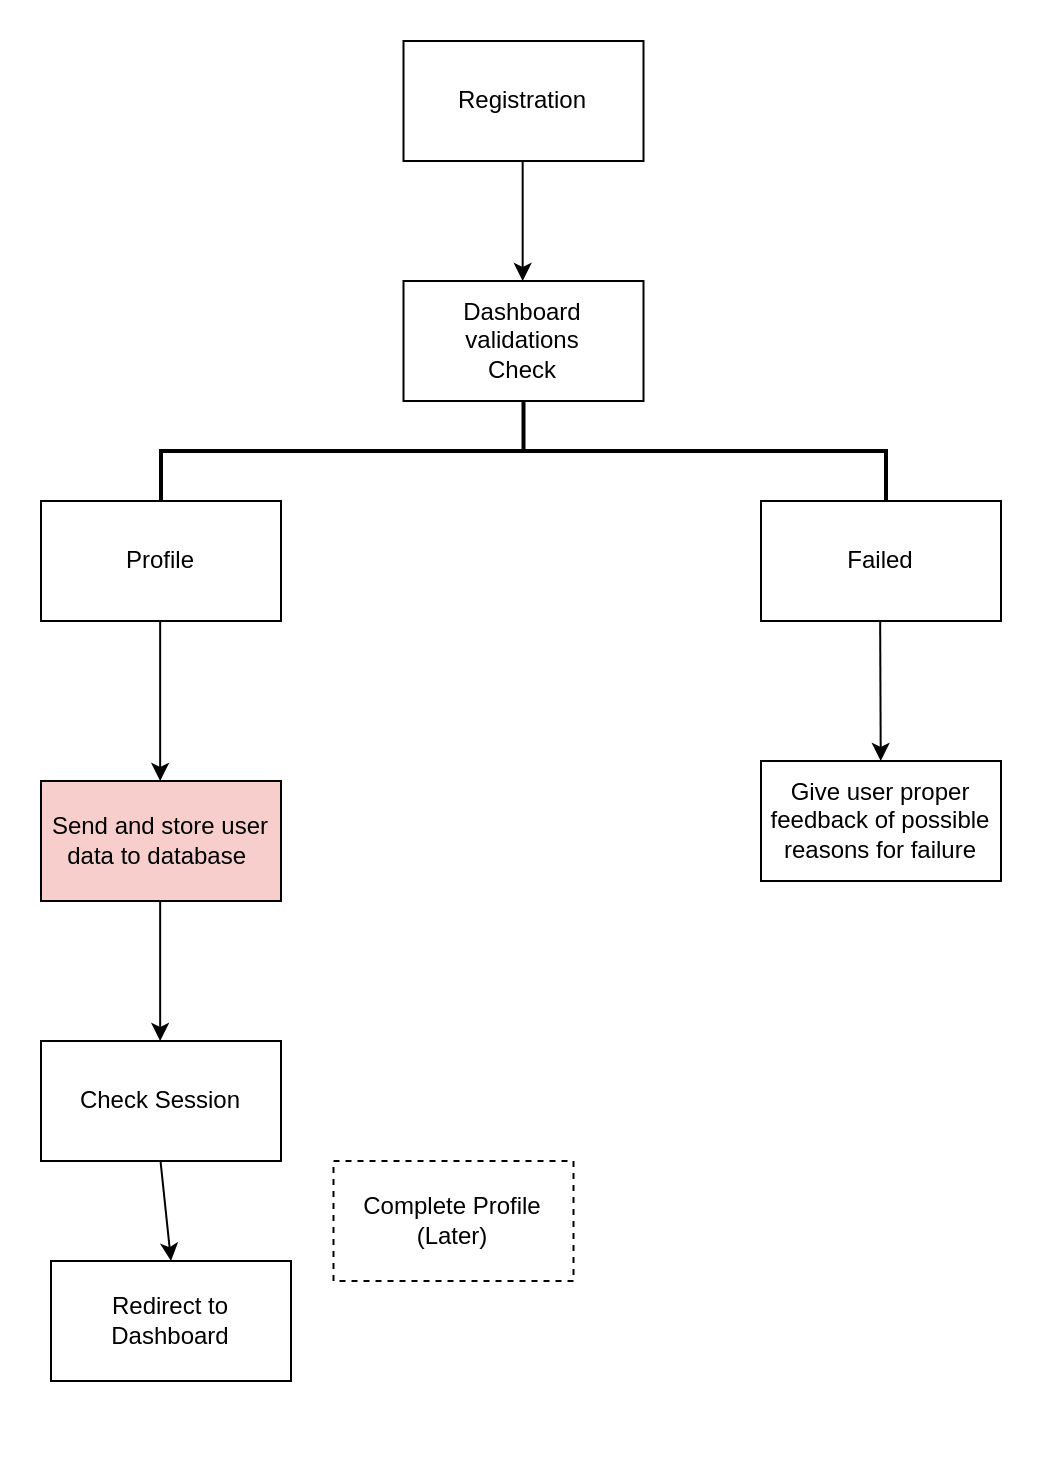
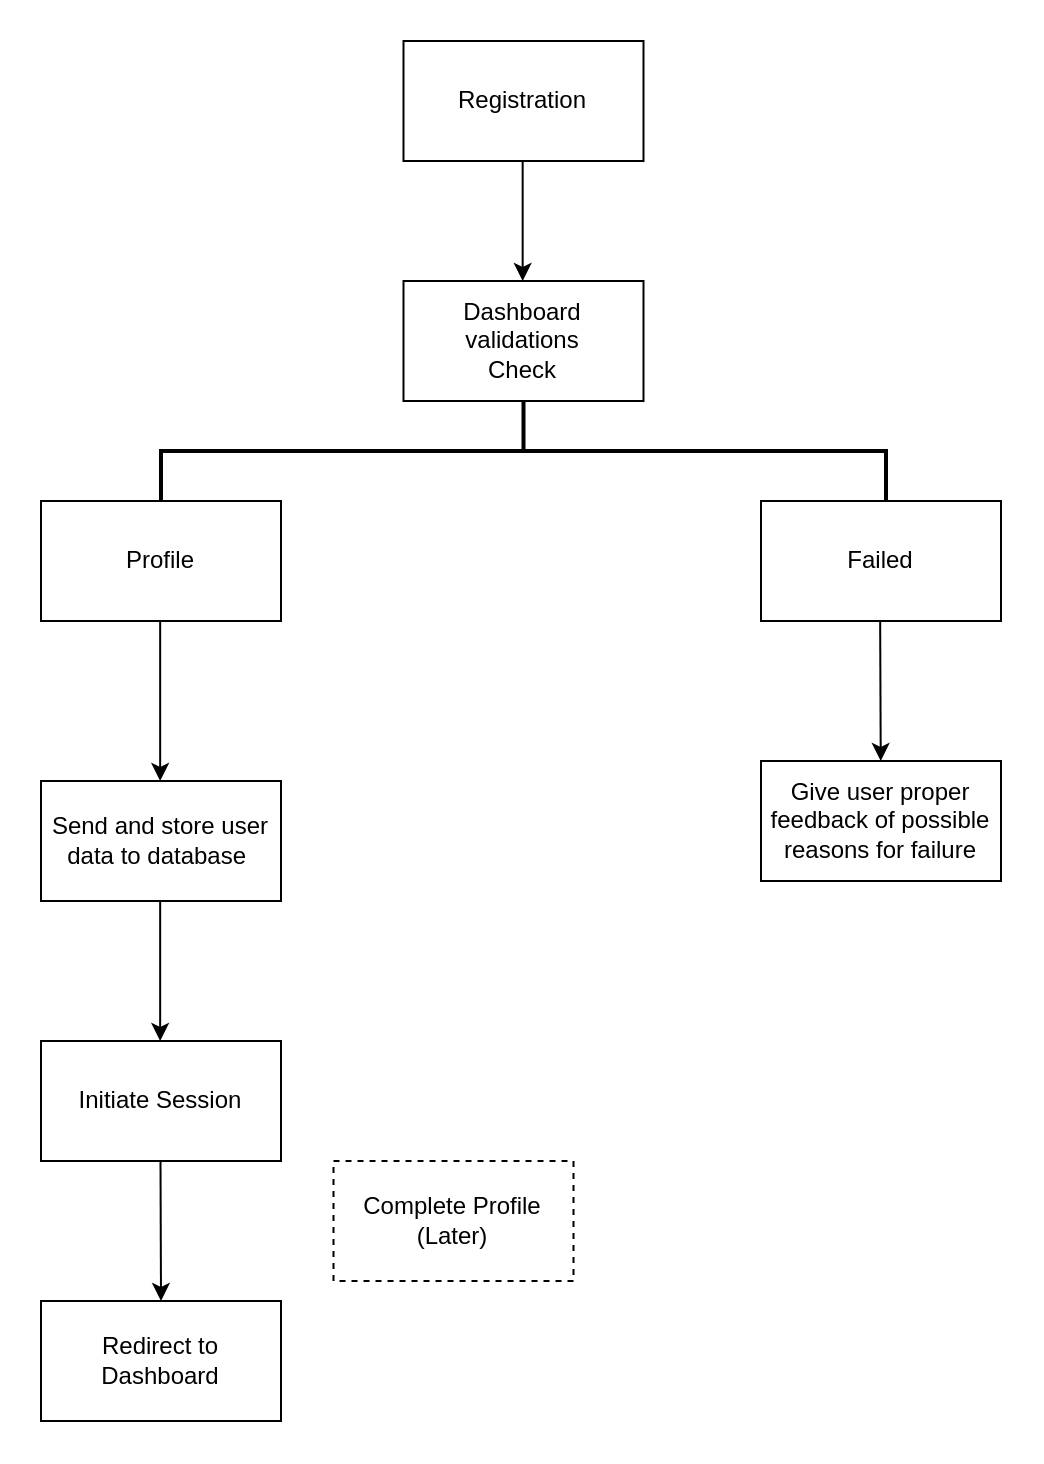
node "Send and store user data to database": fillcolor #f8cecc -> #ffffff
node "Check Session": label "Check Session" -> "Initiate Session"
node "Redirect to Dashboard": moved (171, 1321) -> (161, 1361)
